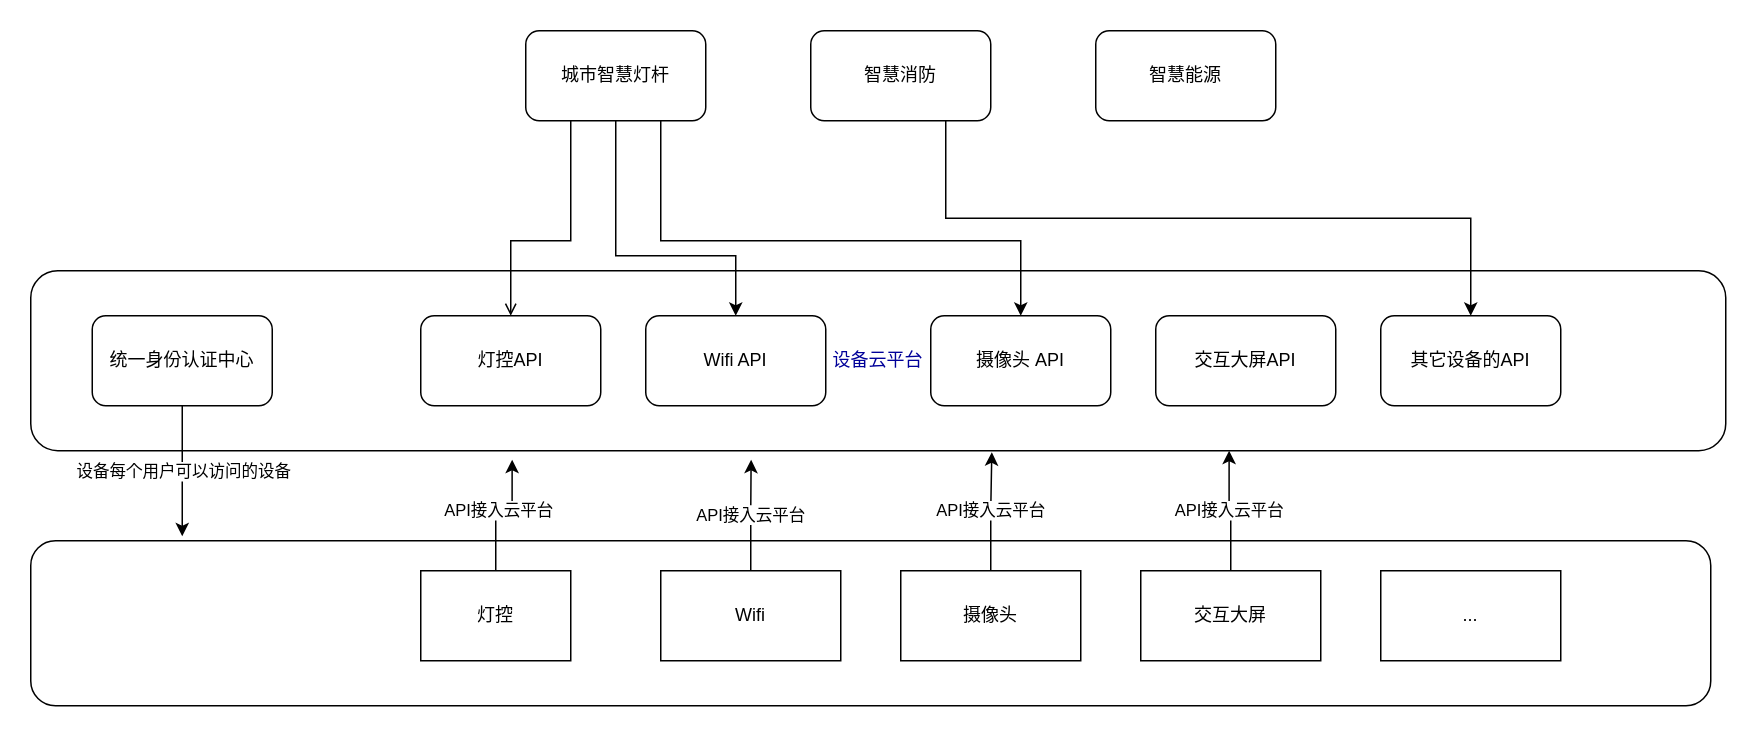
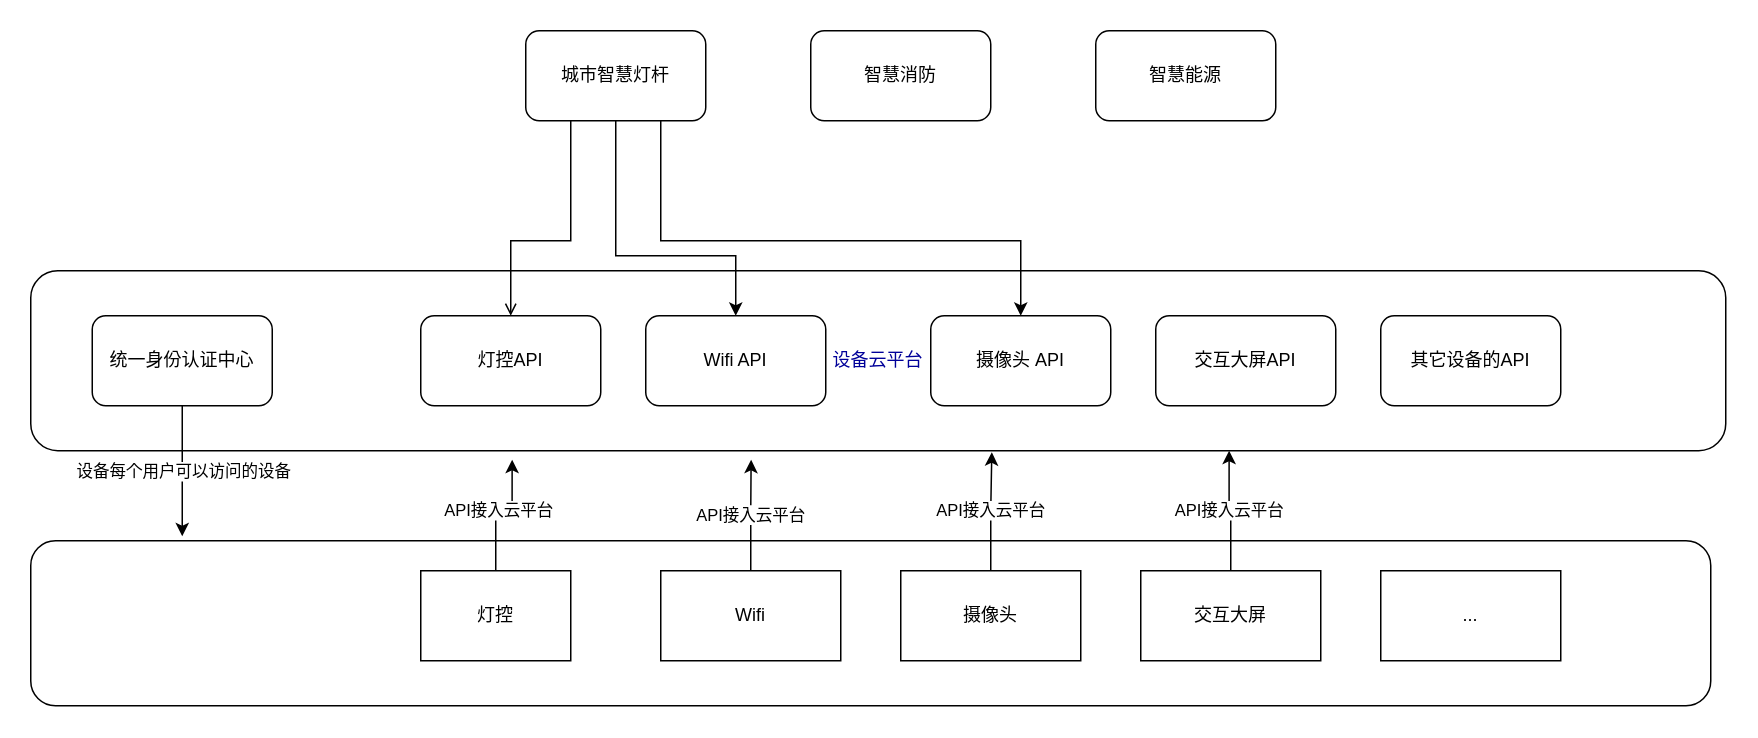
edge "智慧消防" -> "其它设备的API": removed
